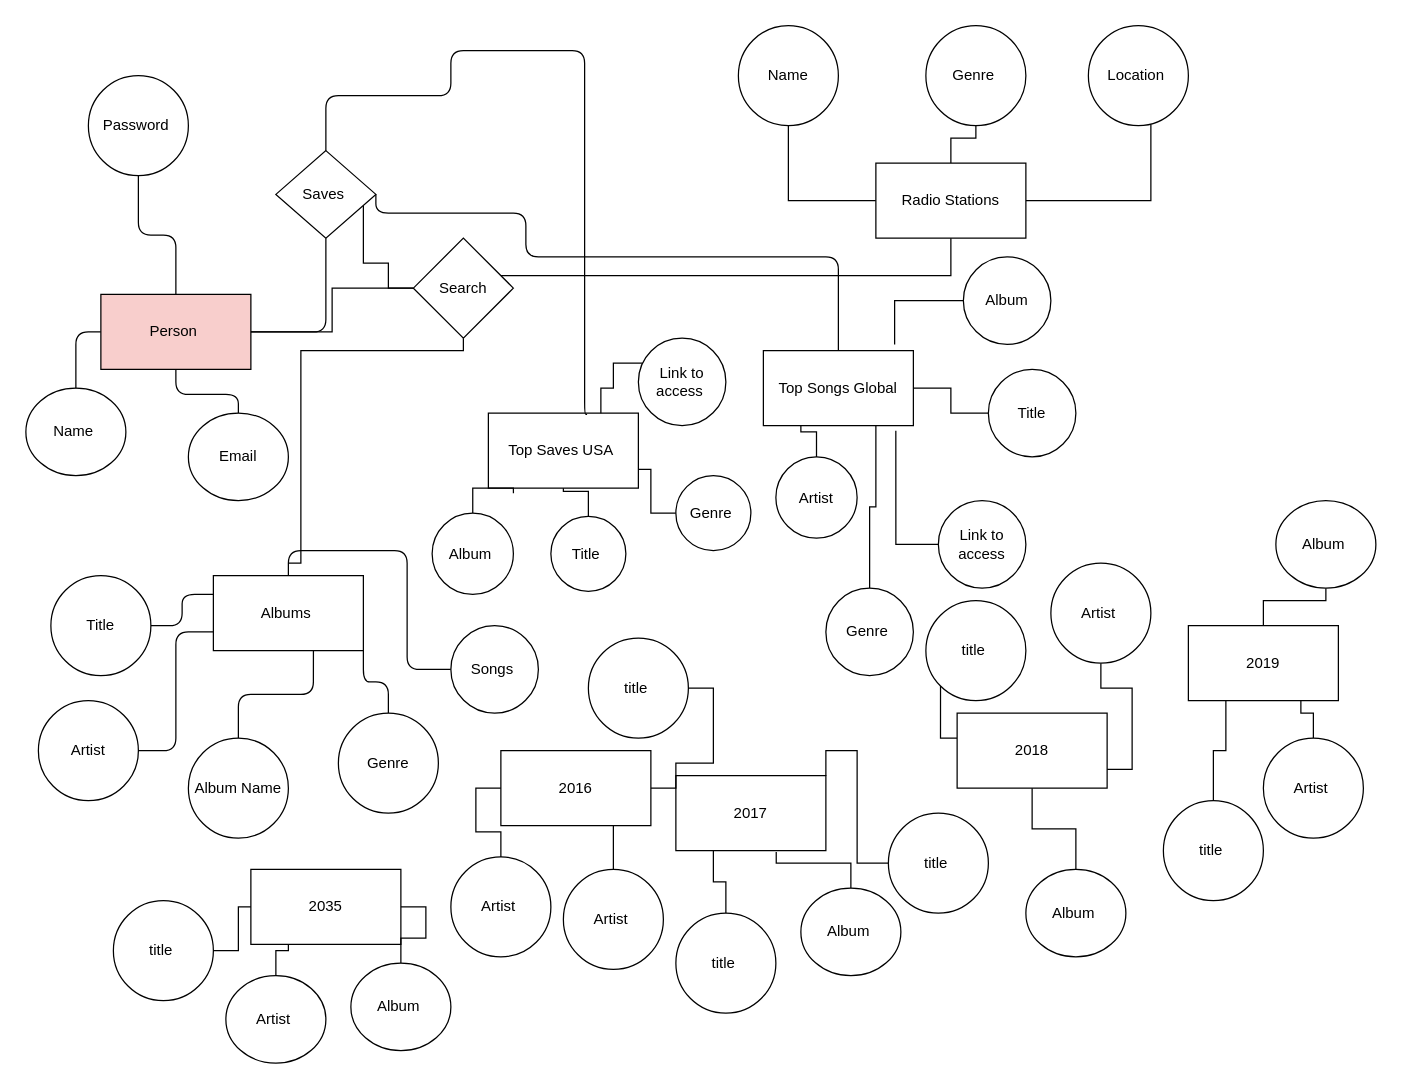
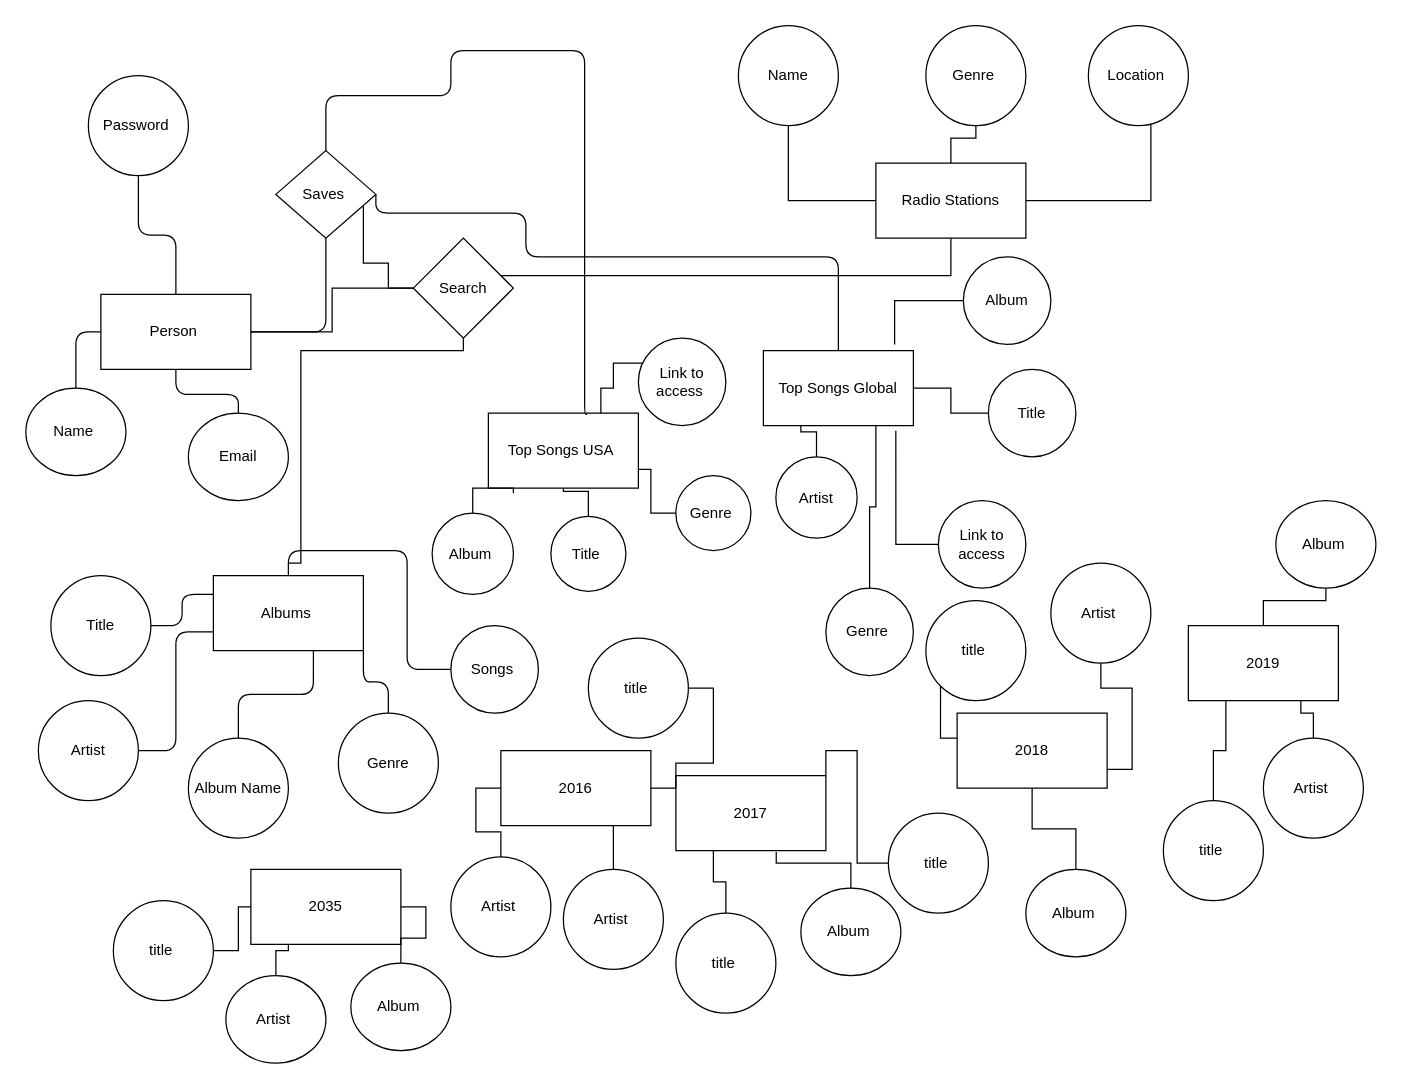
node "Person": fillcolor #f8cecc -> #ffffff
node "Top Saves USA": label "Top Saves USA" -> "Top Songs USA"
